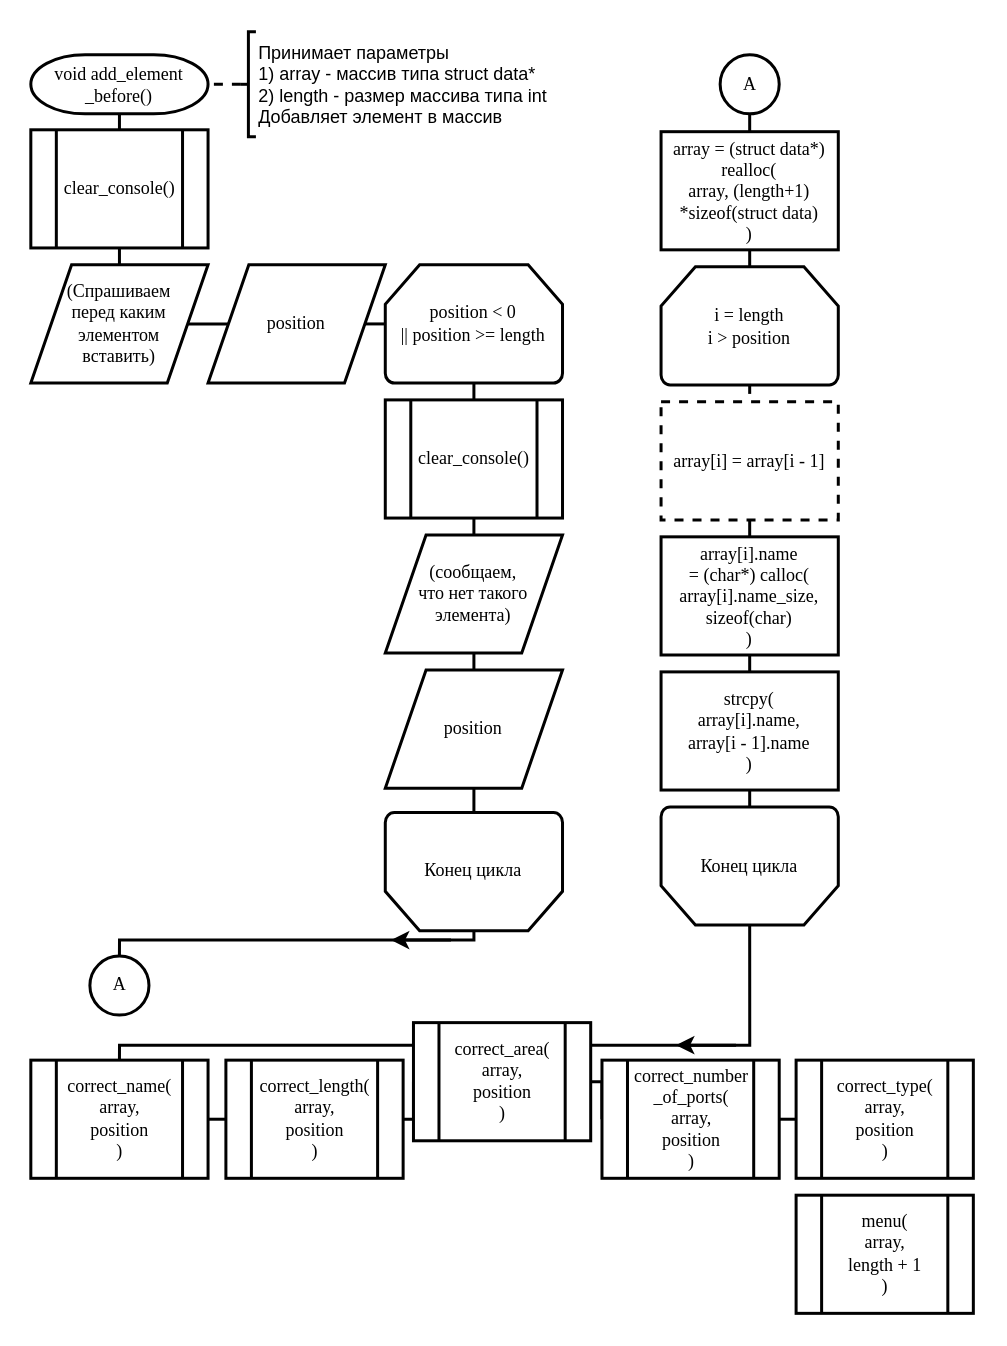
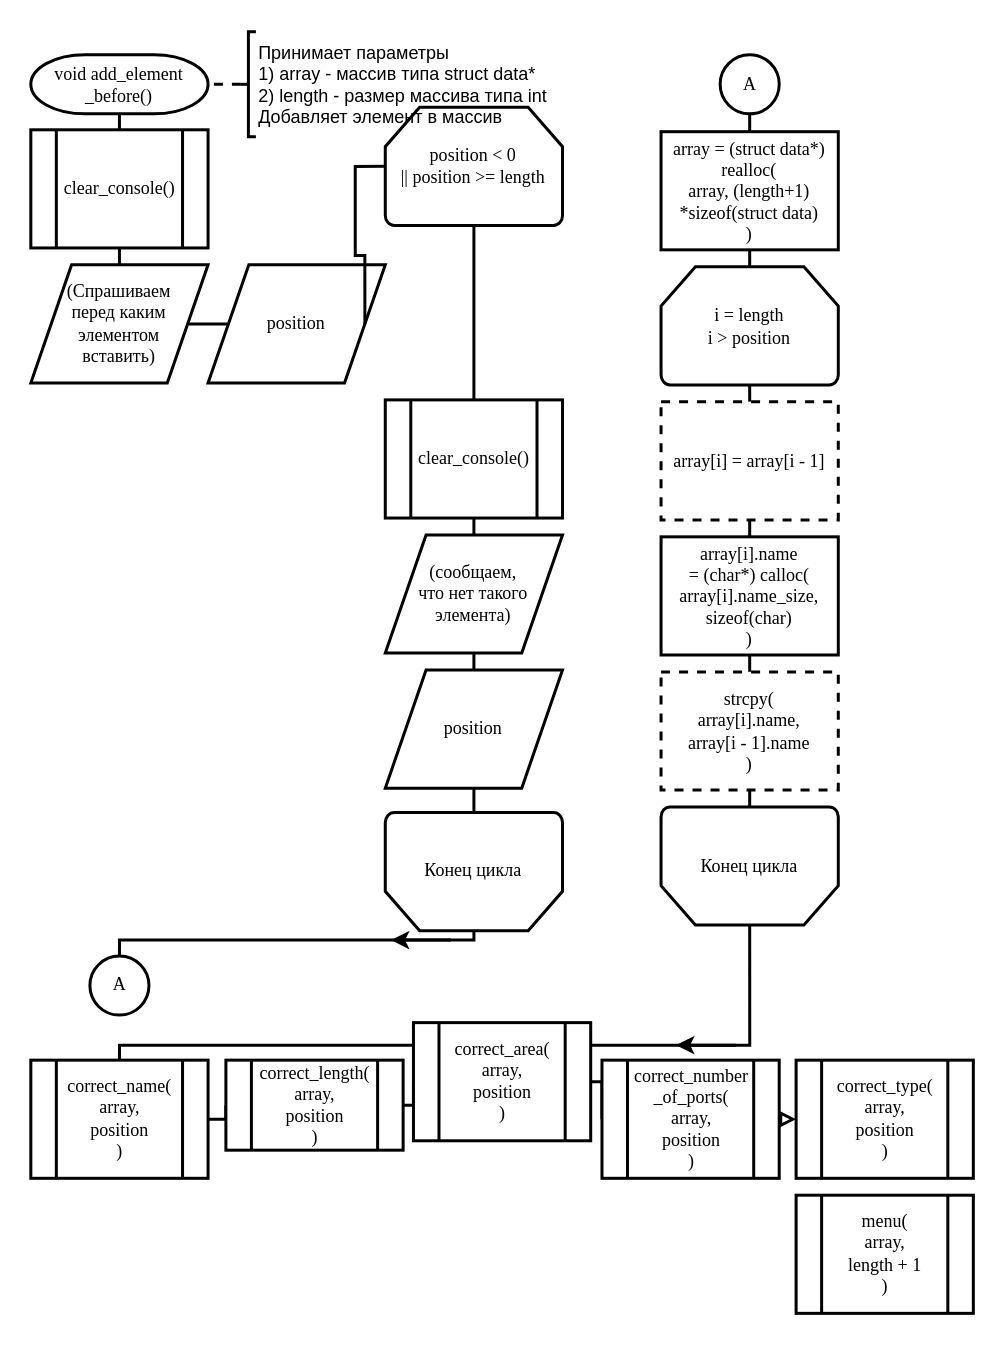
node "position < 0 || position >= length": moved (474, 324) -> (474, 166)
edge "i = length i > position" -- "array[i] = array[i - 1]": style dashed -> solid
node "strcpy( array[i].name, array[i - 1].name )": style solid -> dashed
node "correct_length( array, position )": size 177x118 -> 177x90
edge "correct_number _of_ports( array, position )" -- "correct_type( array, position )": arrowhead none -> block
